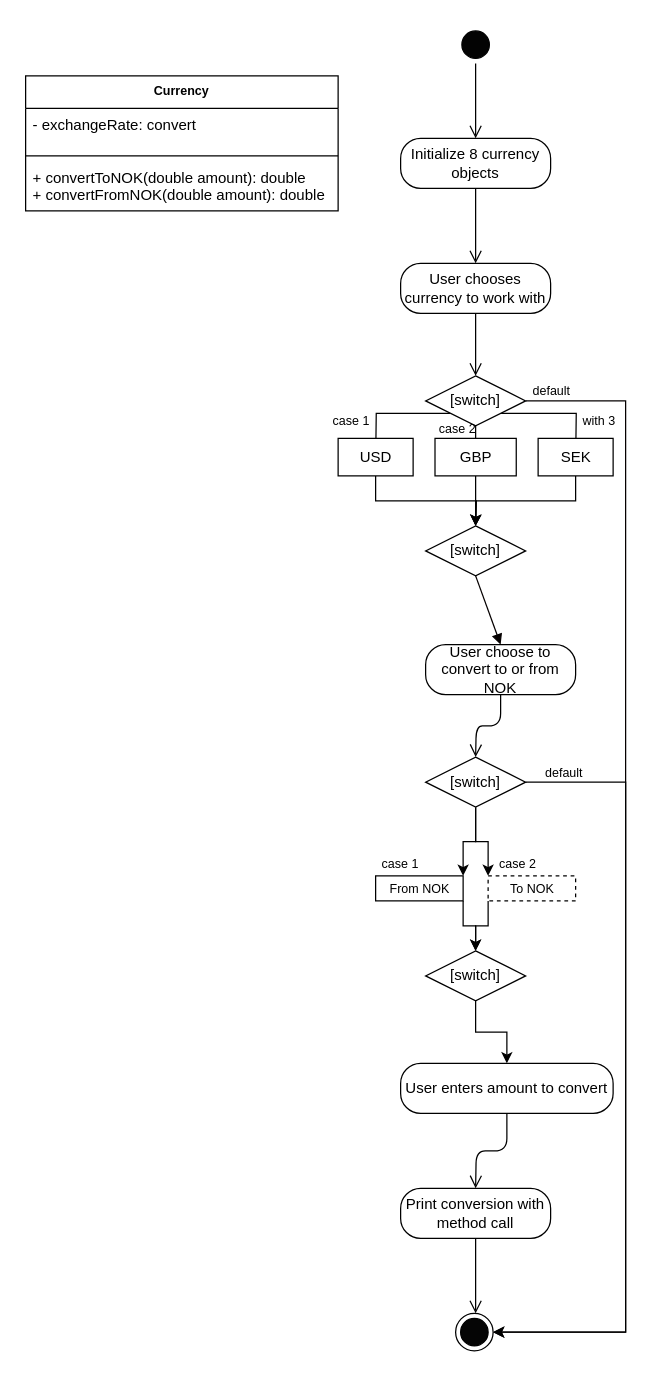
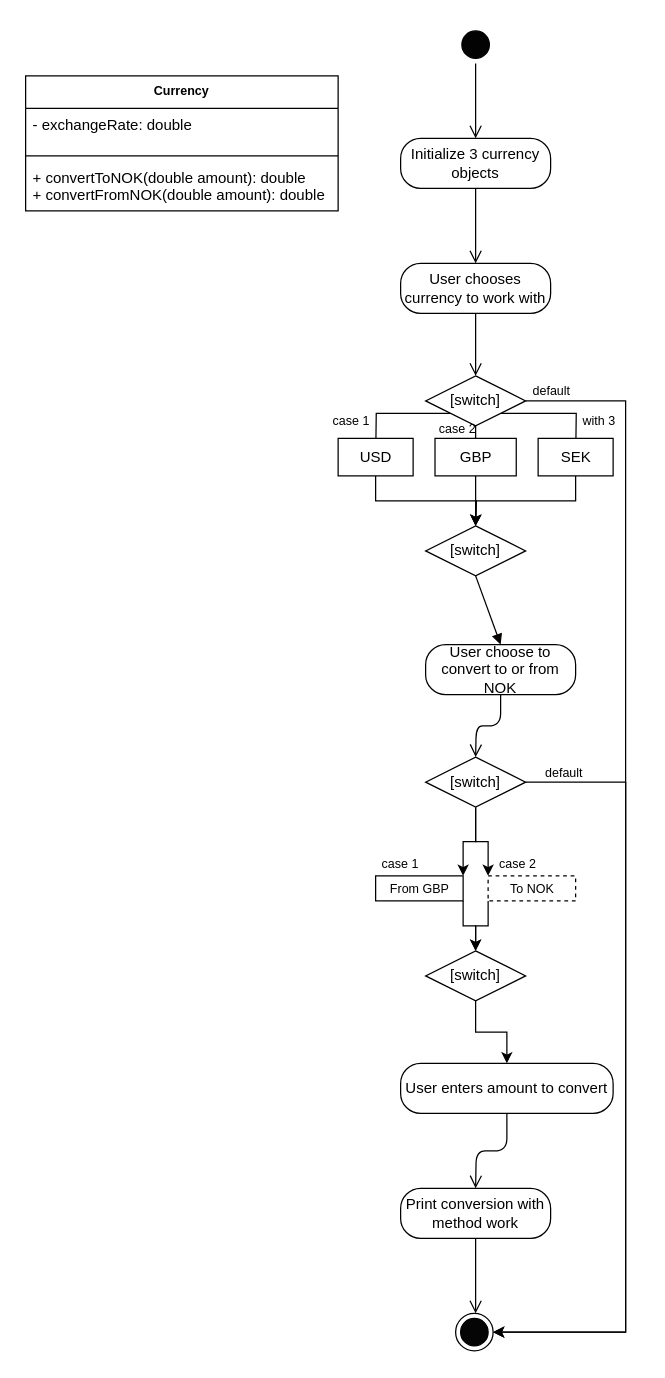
node "- exchangeRate: convert": label "- exchangeRate: convert" -> "- exchangeRate: double"
node "Initialize 8 currency objects": label "Initialize 8 currency objects" -> "Initialize 3 currency objects"
node "From NOK": label "From NOK" -> "From GBP"
node "Print conversion with method call": label "Print conversion with method call" -> "Print conversion with method work"
